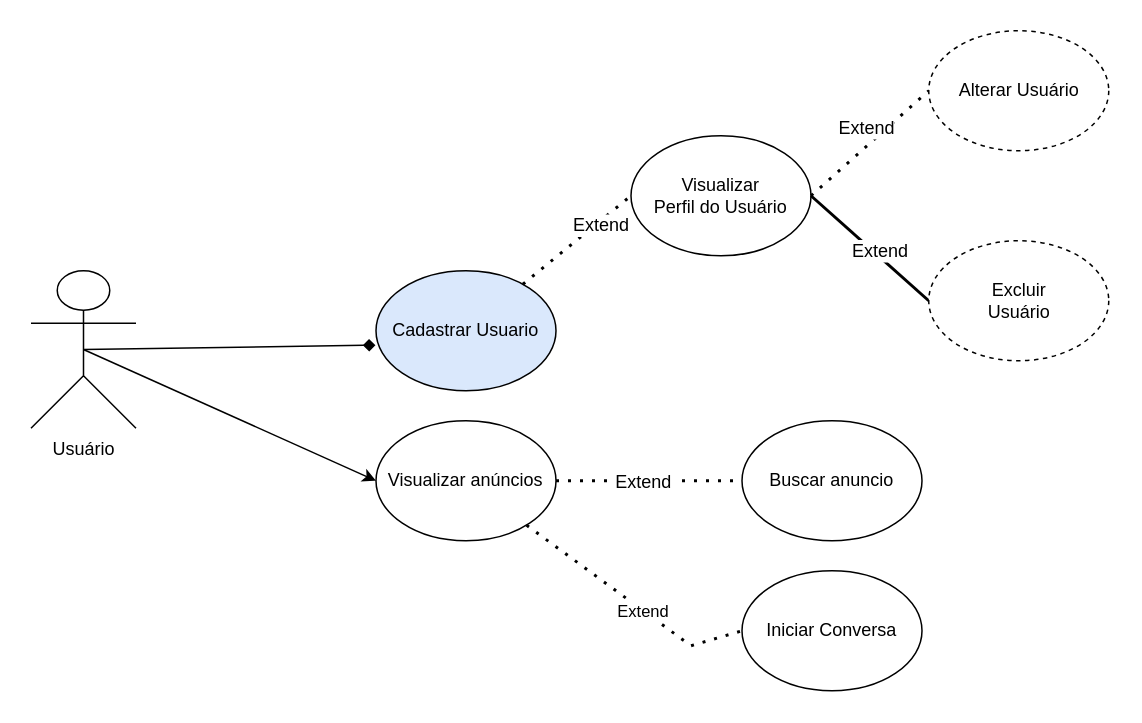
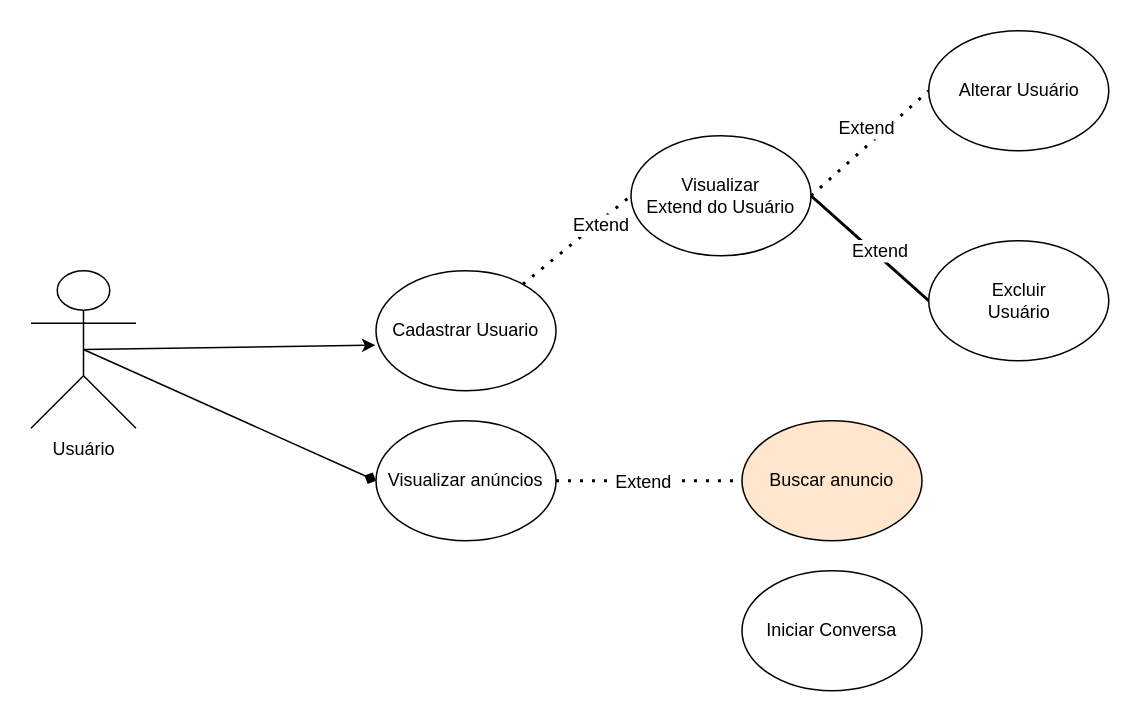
node "Alterar Usuário": style dashed -> solid
node "Visualizar Perfil do Usuário": label "Visualizar Perfil do Usuário" -> "Visualizar Extend do Usuário"
node "Excluir Usuário": style dashed -> solid
node "Cadastrar Usuario": fillcolor #dae8fc -> #ffffff
edge "Usuário" -> "Cadastrar Usuario": arrowhead diamond -> classic
edge "Usuário" -> "Visualizar anúncios": arrowhead classic -> diamond
node "Buscar anuncio": fillcolor #ffffff -> #ffe6cc
edge "Visualizar anúncios" -- "Iniciar Conversa": removed, label "Extend"
